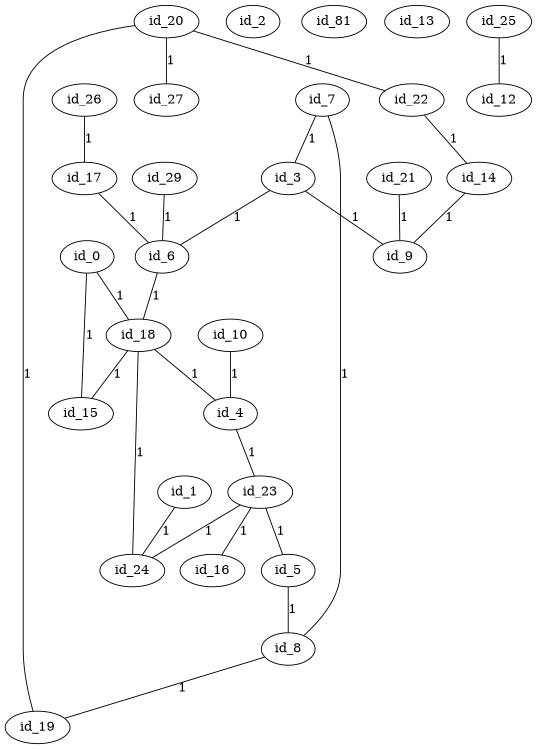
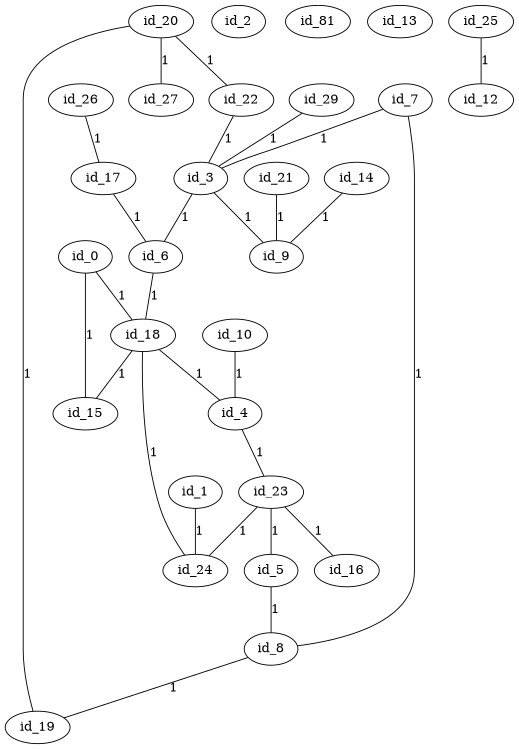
edge "id_22" -- "id_14": now "id_22" -- "id_3"
edge "id_29" -- "id_6": now "id_29" -- "id_3"
